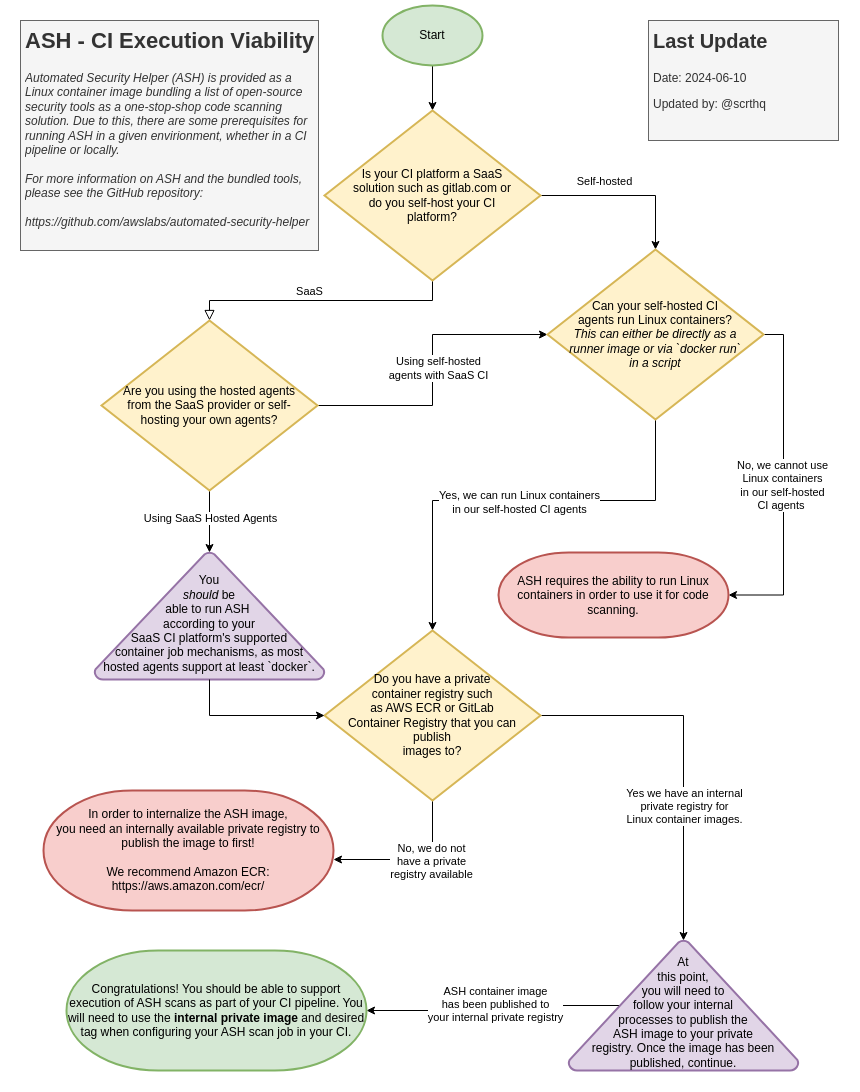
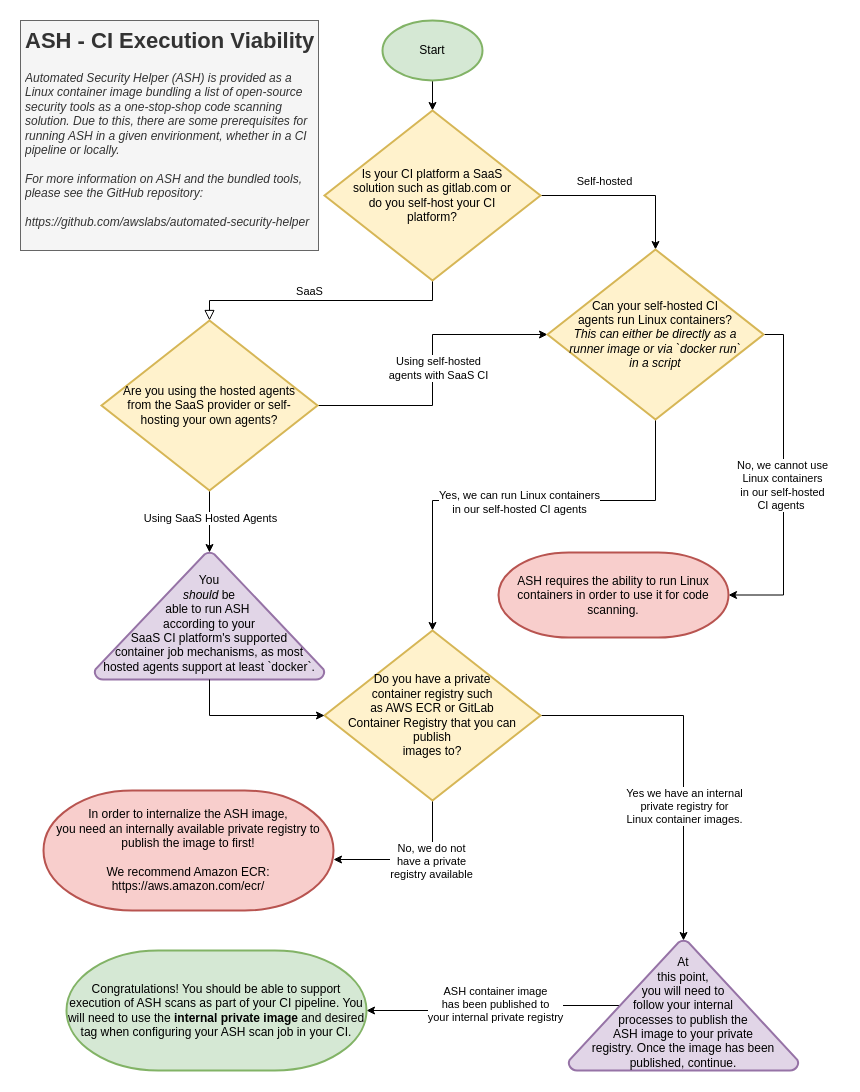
node "Start": moved (433, 36) -> (433, 51)
node "Last UpdateDate: 2024-06-10 Updated by: @scrthq": removed
